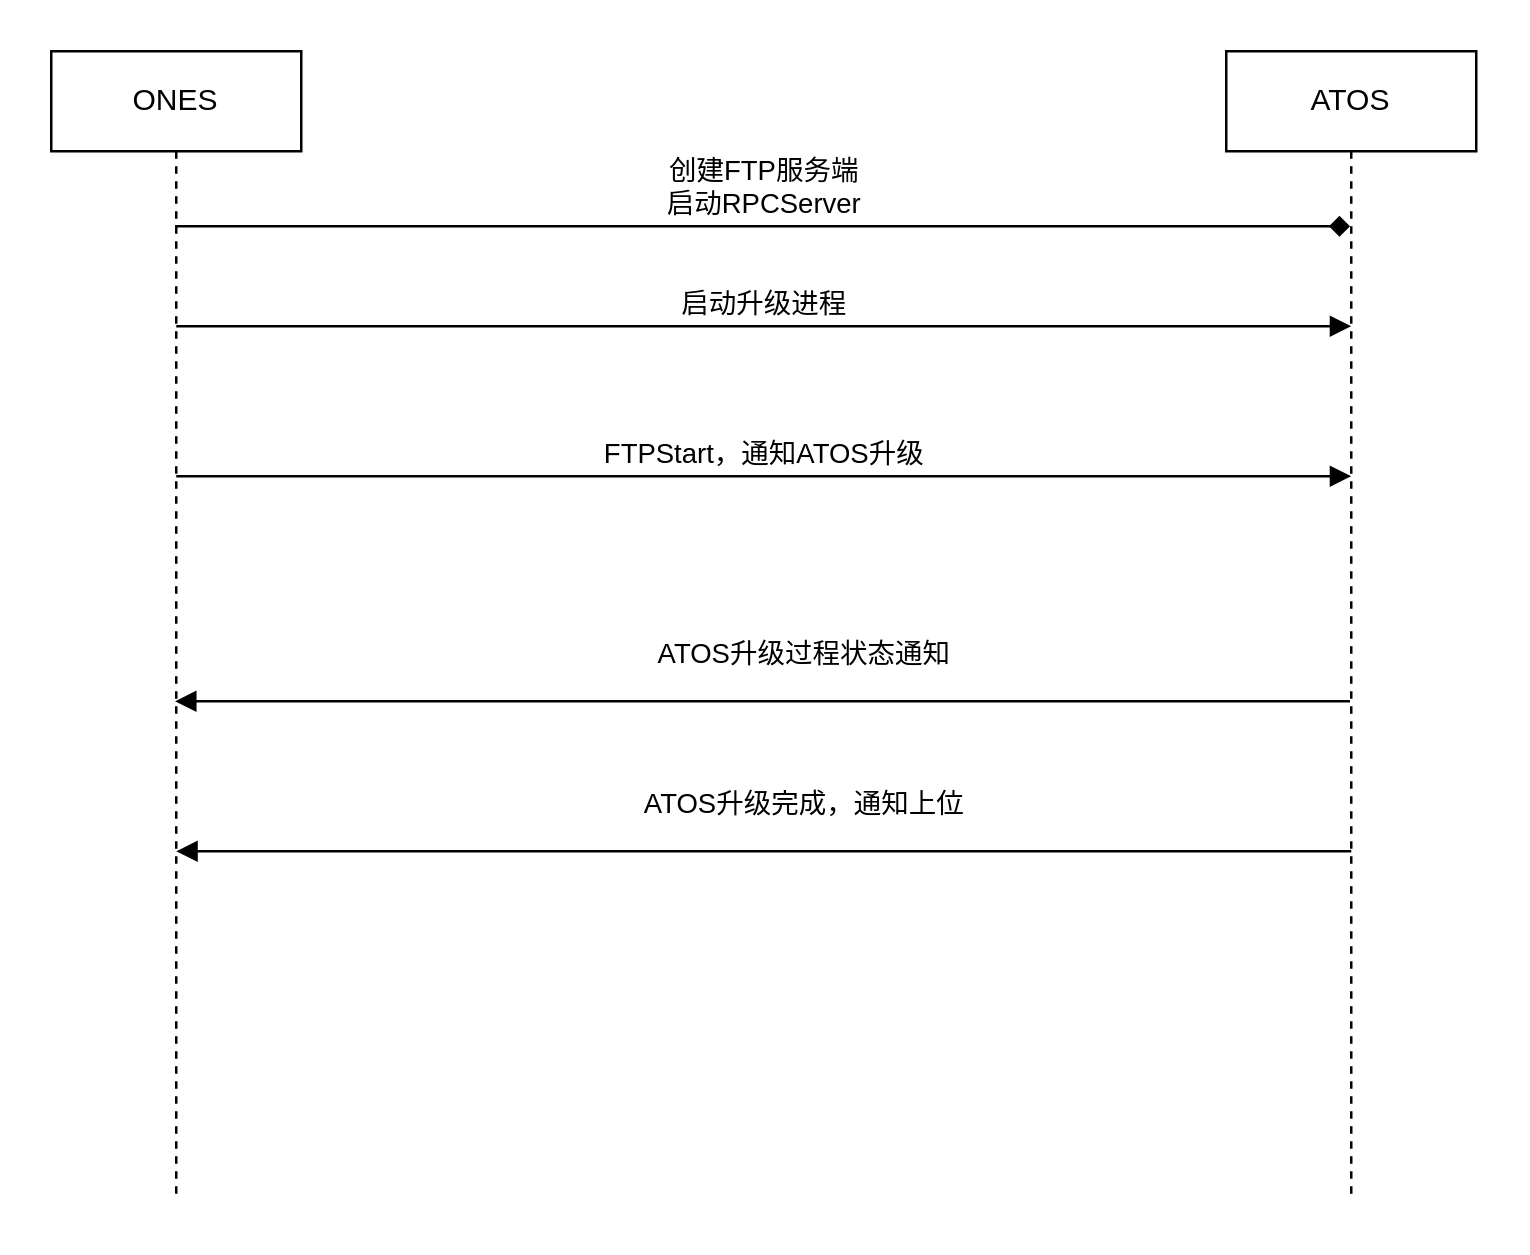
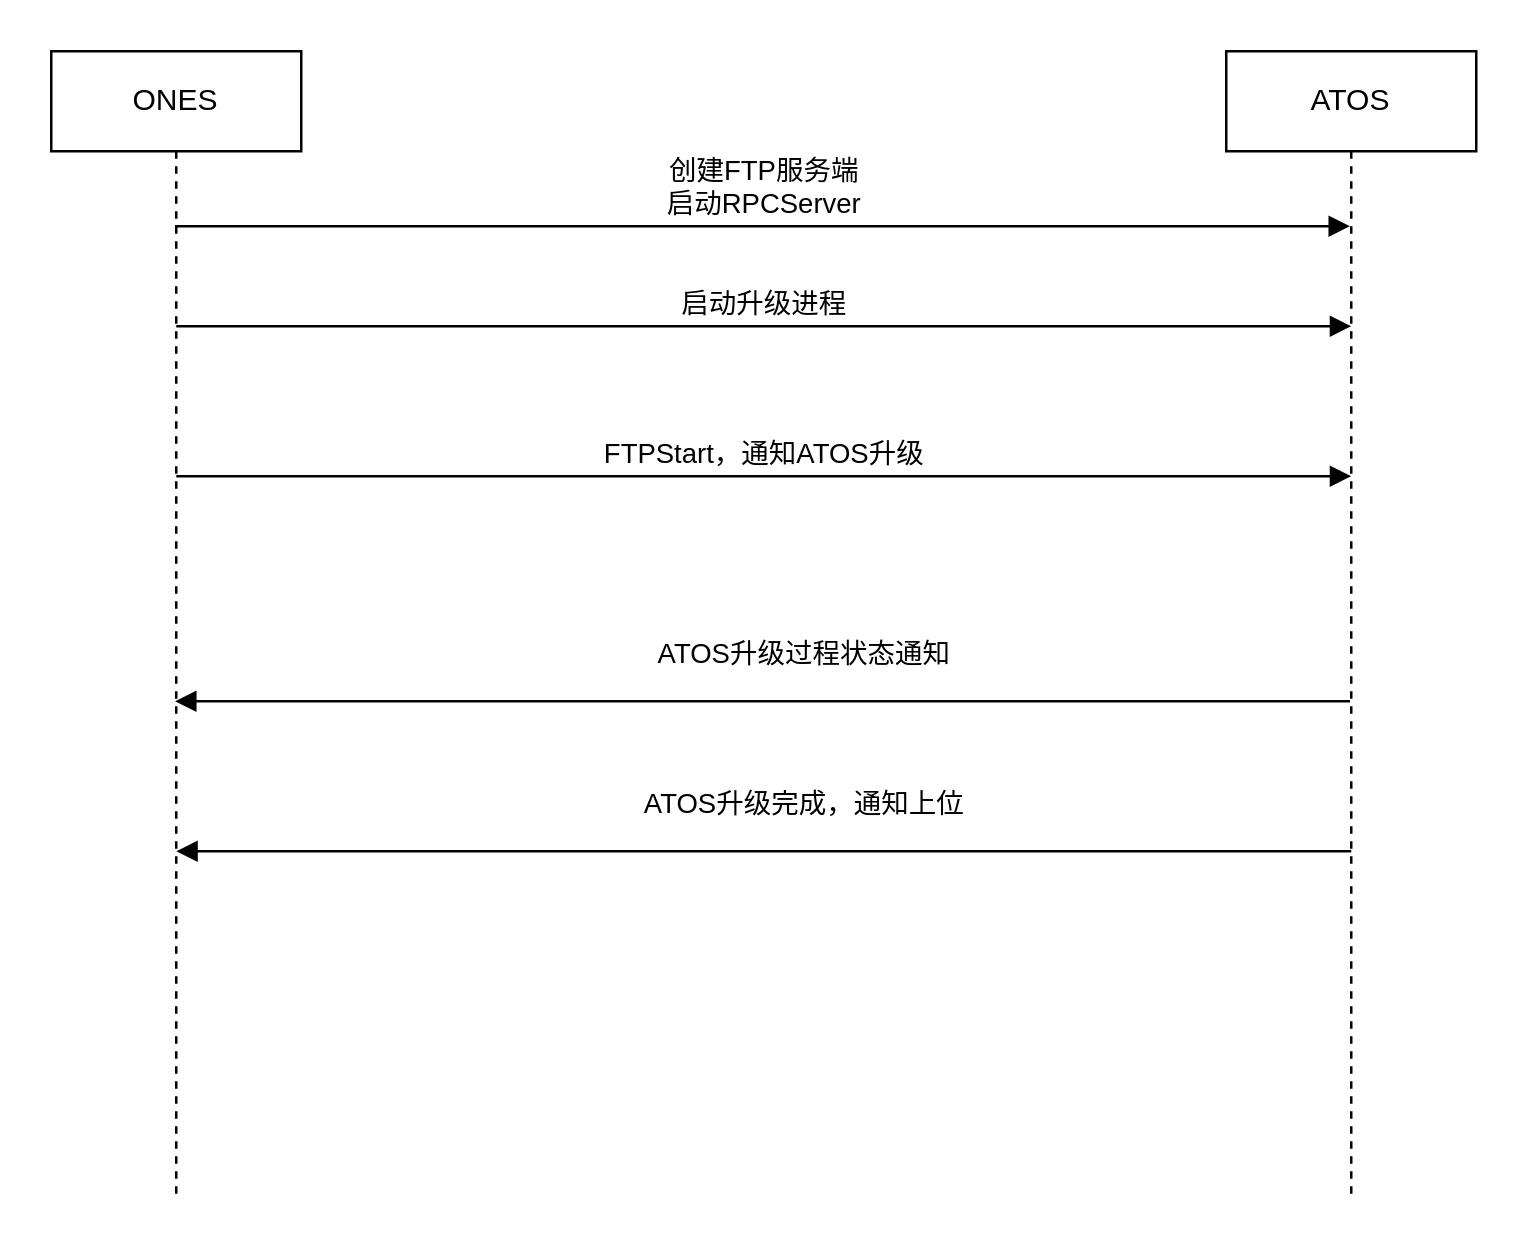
edge "ONES" -> "ATOS": arrowhead diamond -> block
